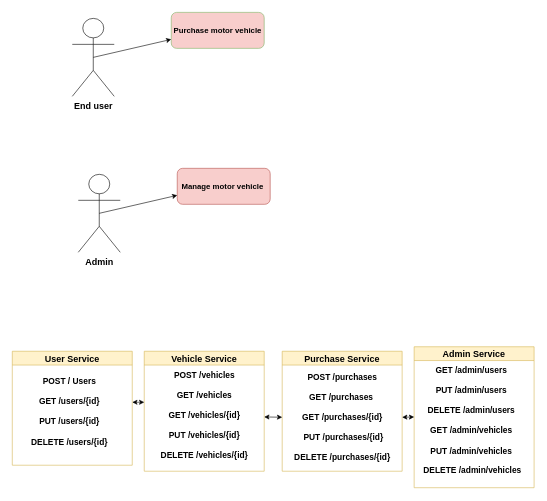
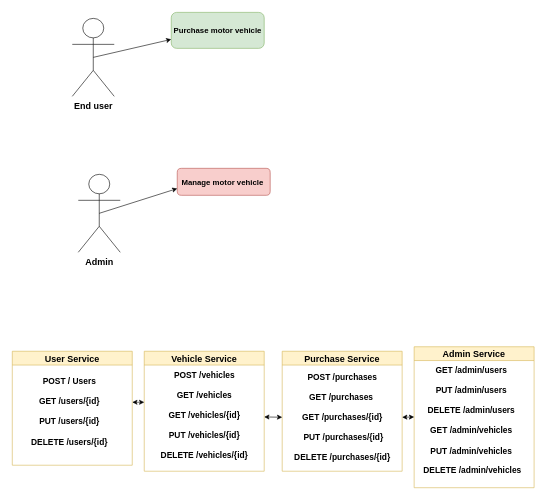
node "Purchase motor vehicle": fillcolor #f8cecc -> #d5e8d4
node "Manage motor vehicle": size 93x36 -> 93x27
